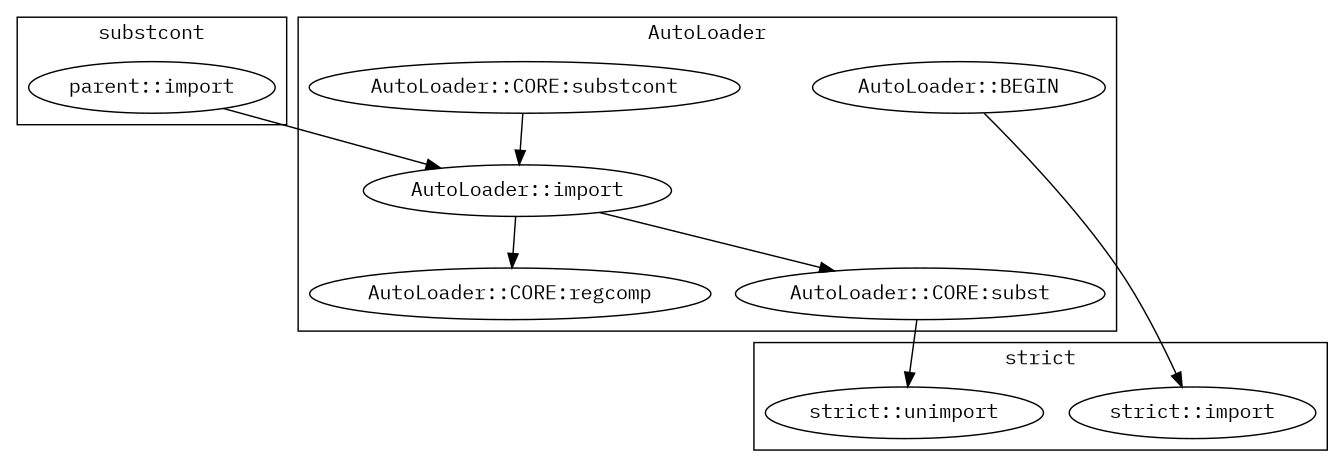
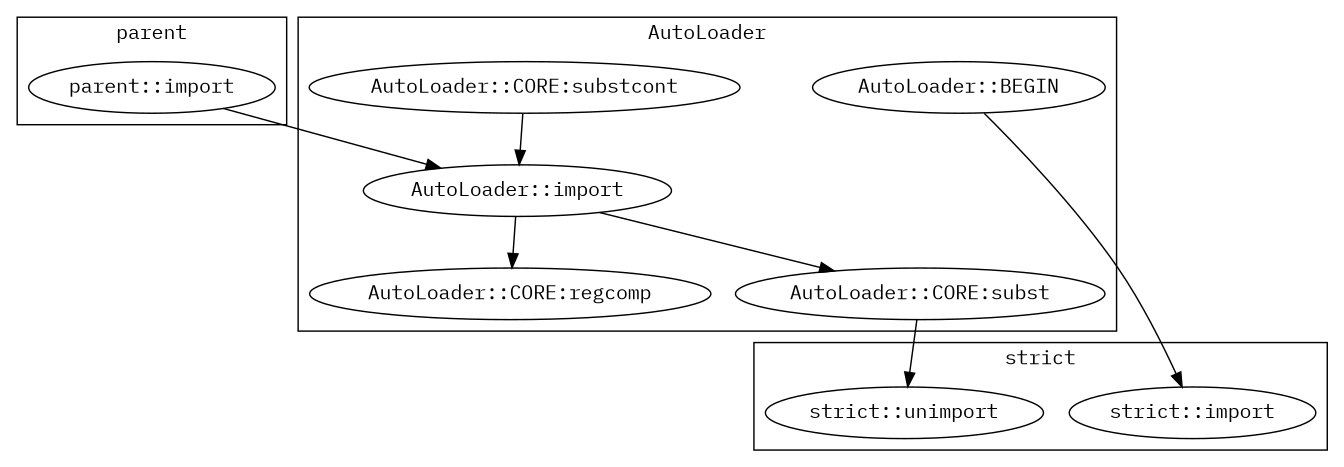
cluster "substcont": label "substcont" -> "parent"
